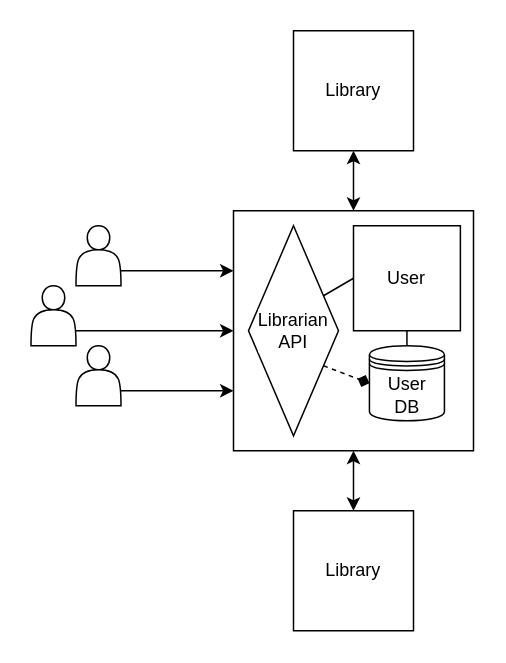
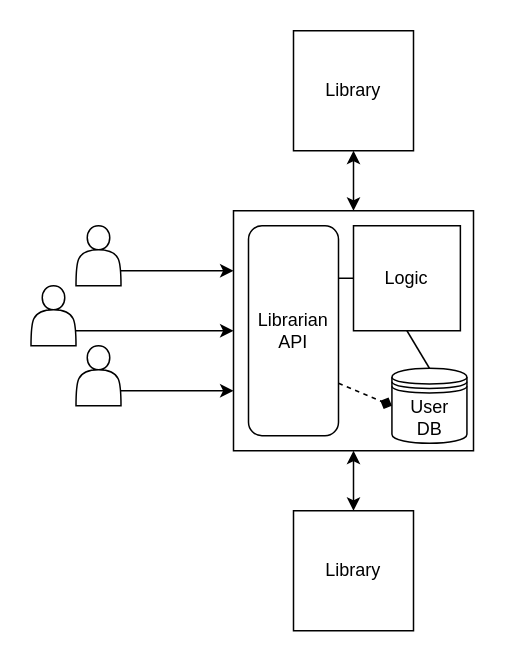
node "User": label "User" -> "Logic"
node "Librarian API": shape diamond -> rounded rectangle
node "User DB": moved (407, 383) -> (429, 406)
